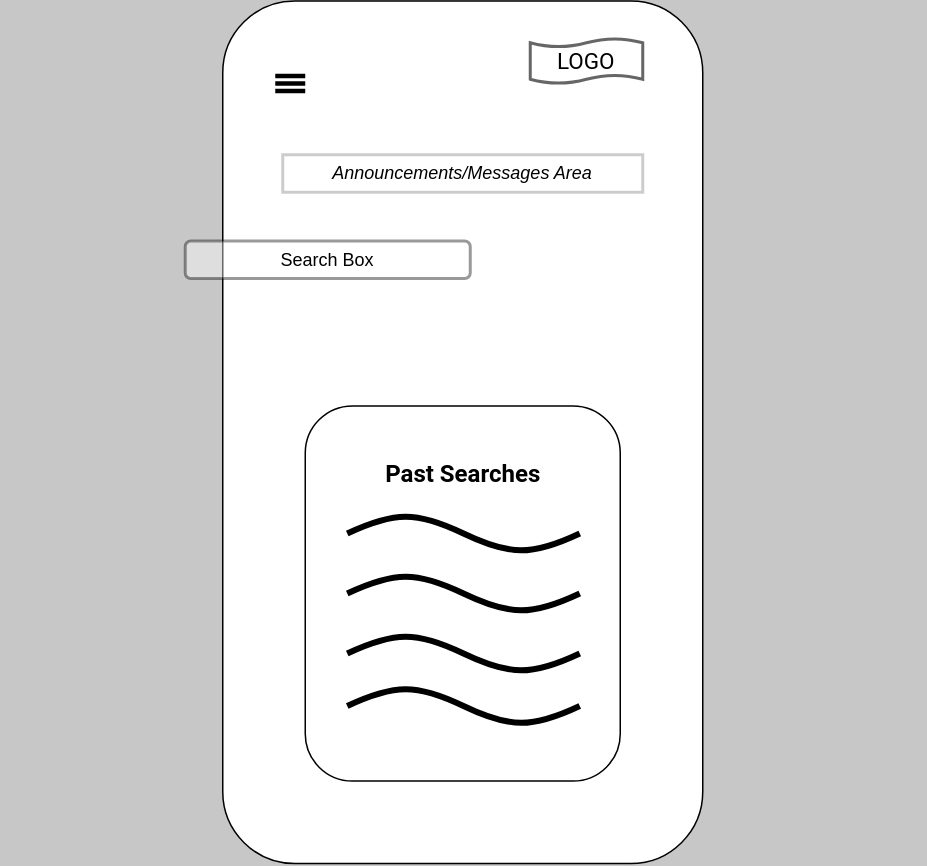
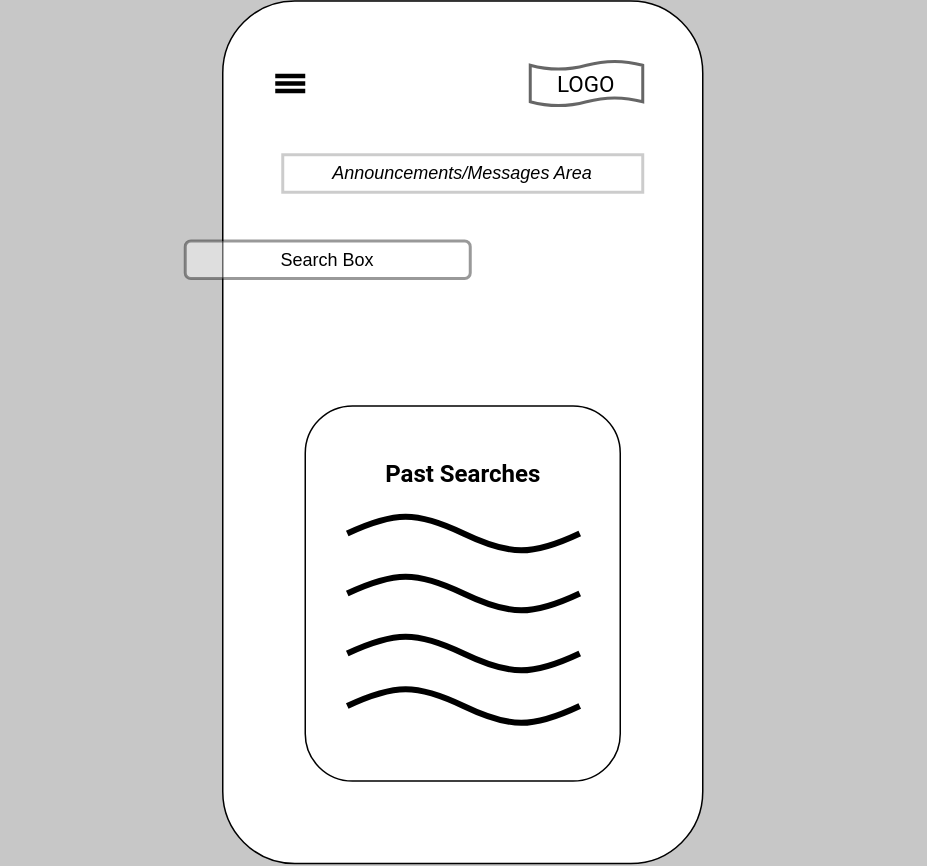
node "LOGO": moved (587, 61) -> (587, 83)
